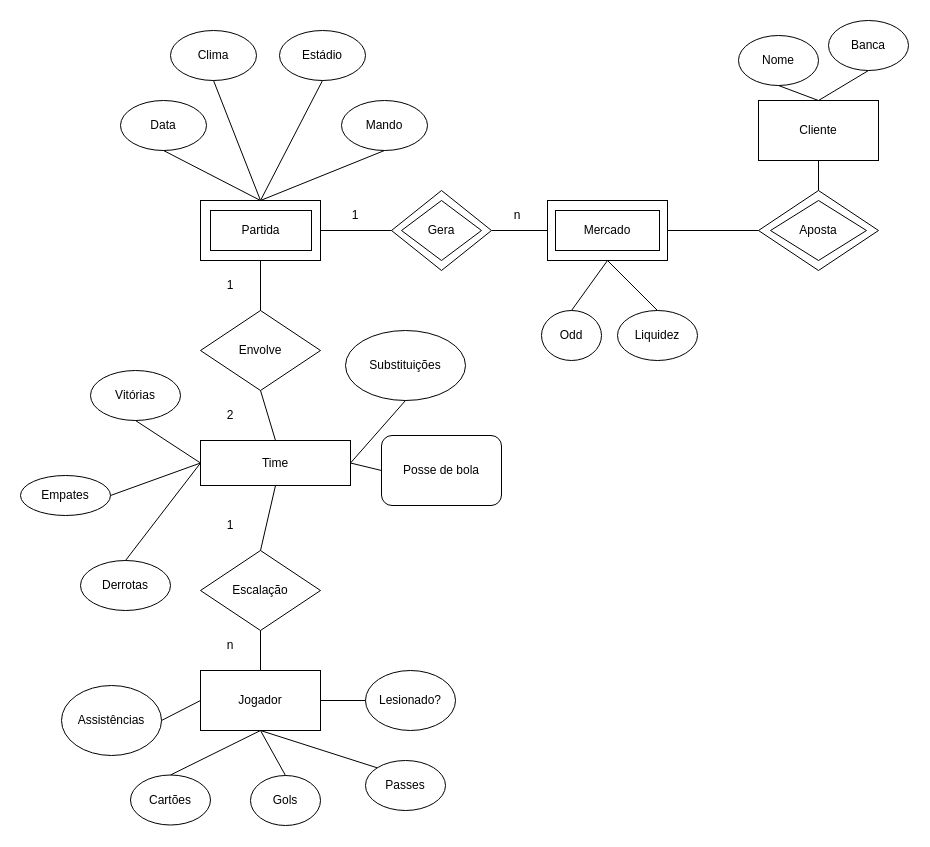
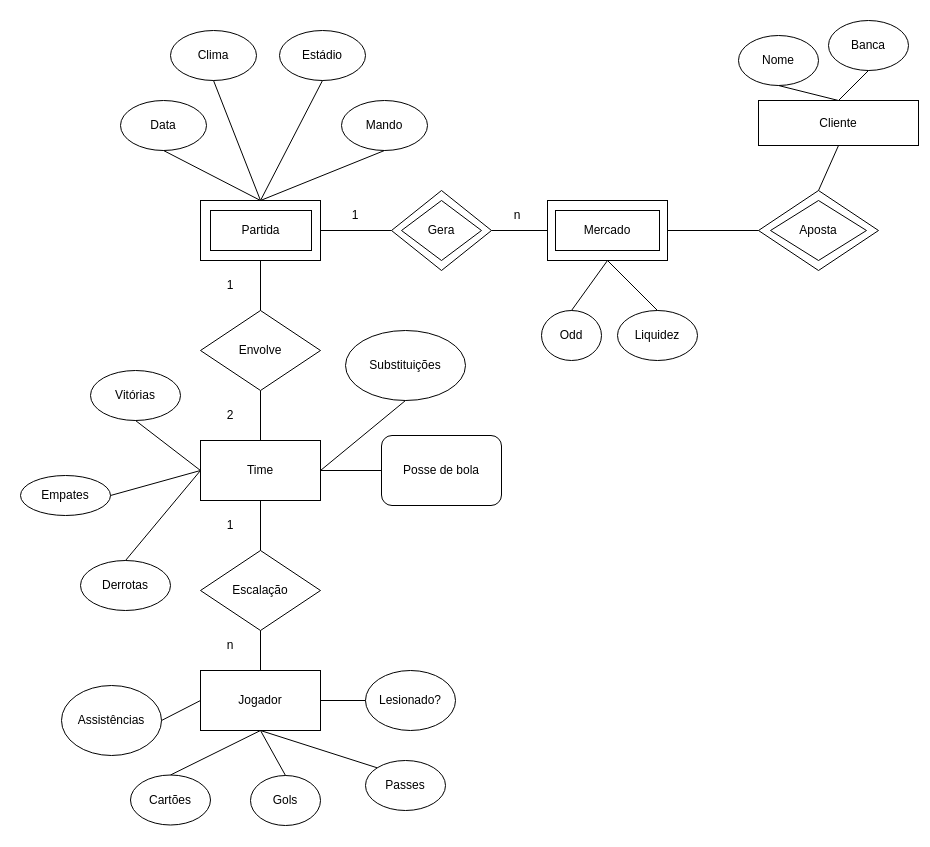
node "Cliente": size 120x60 -> 160x45
node "Time": size 150x45 -> 120x60
